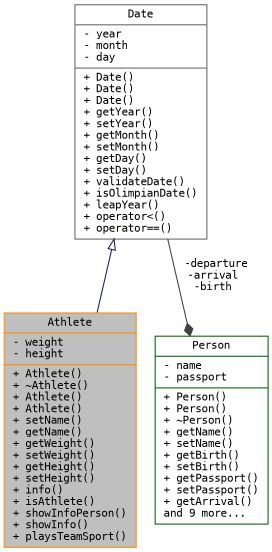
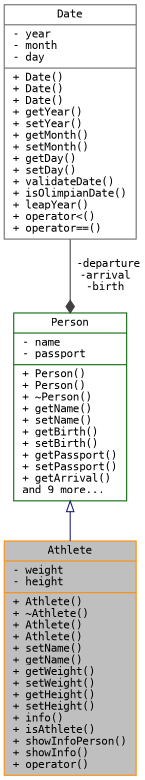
edge "Athlete" -> "Date": now "Athlete" -> "Person"
node "Athlete": text "+ playsTeamSport()" -> "+ operator()"
